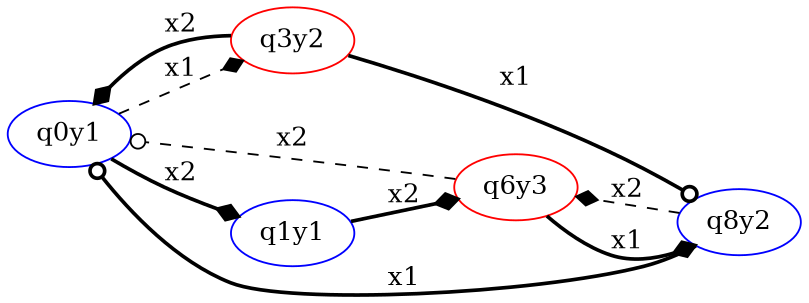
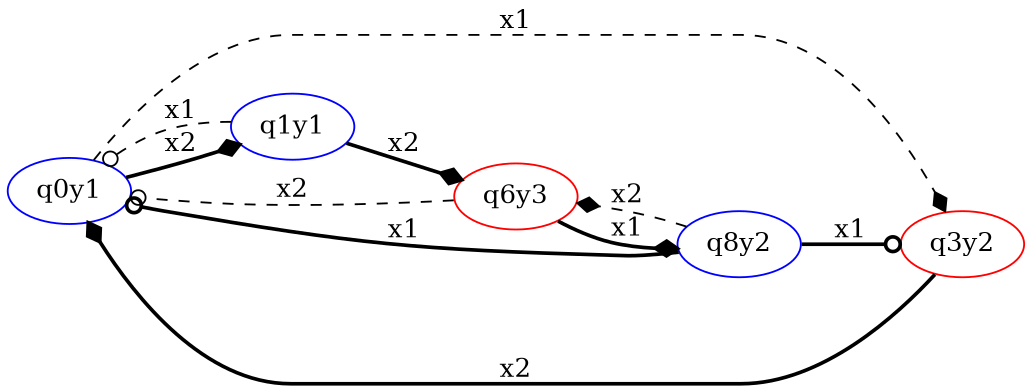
edge "q3y2" -> "q8y2": reversed
edge "q1y1" -> "q0y1": added, label "x1"
